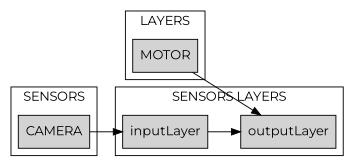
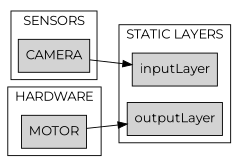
cluster "LAYERS": label "LAYERS" -> "HARDWARE"
cluster "SENSORS LAYERS": label "SENSORS LAYERS" -> "STATIC LAYERS"
edge "inputLayer" -> "outputLayer": removed
